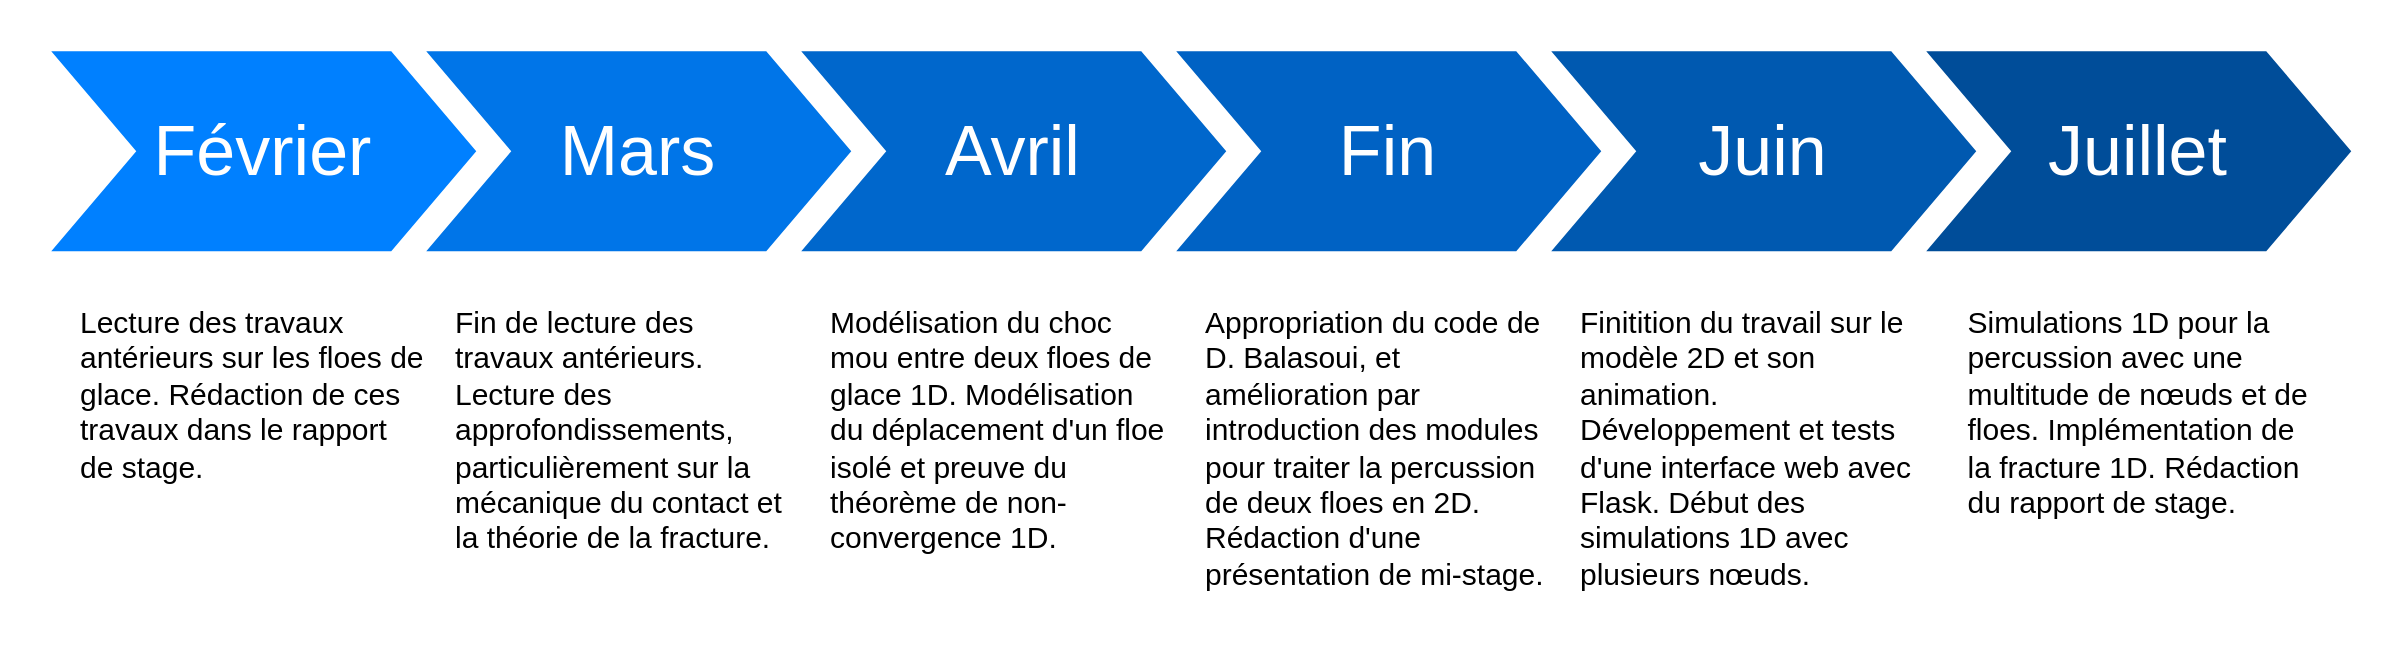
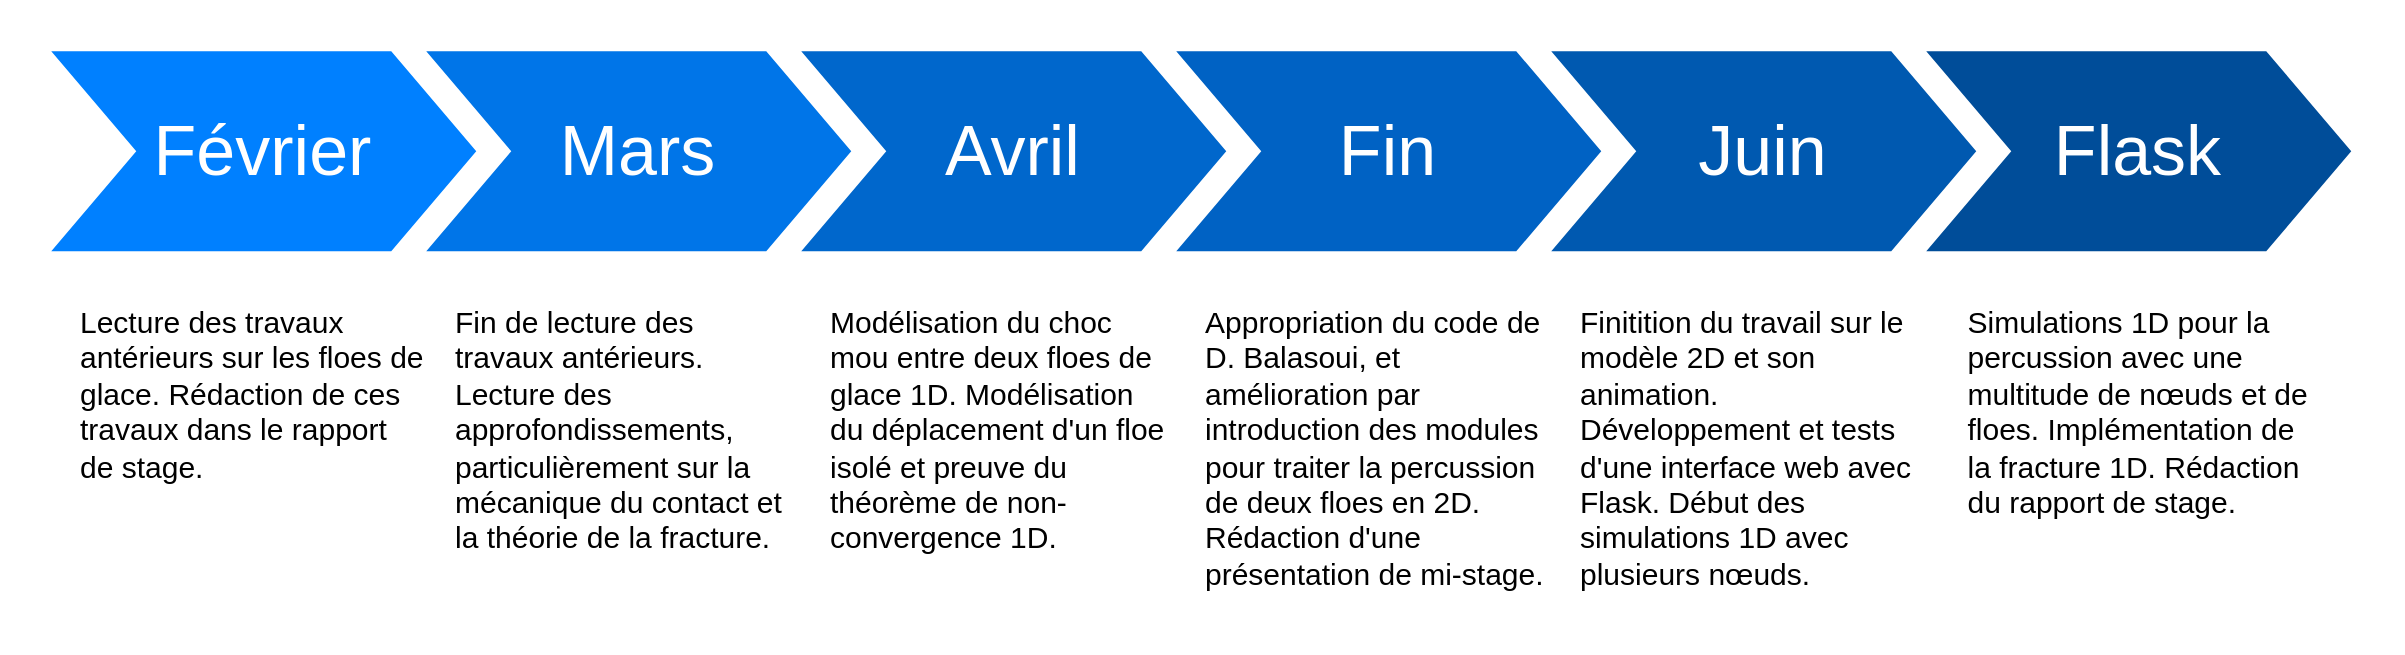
node "Juillet": label "Juillet" -> "Flask"
